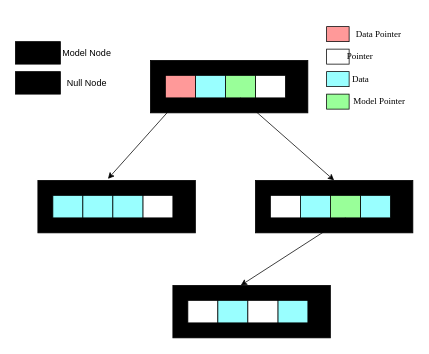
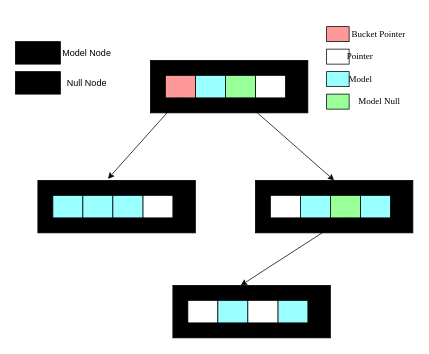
node "Data Pointer": label "Data Pointer" -> "Bucket Pointer"
node "Data": label "Data" -> "Model"
node "Model Pointer": label "Model Pointer" -> "Model Null"
